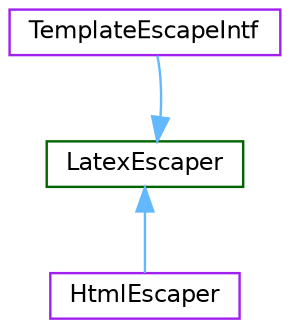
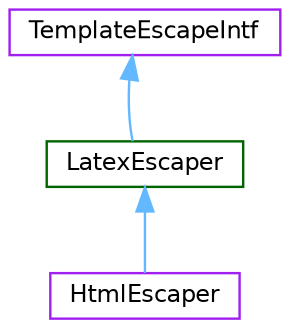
edge "TemplateEscapeIntf" -> "LatexEscaper": reversed
